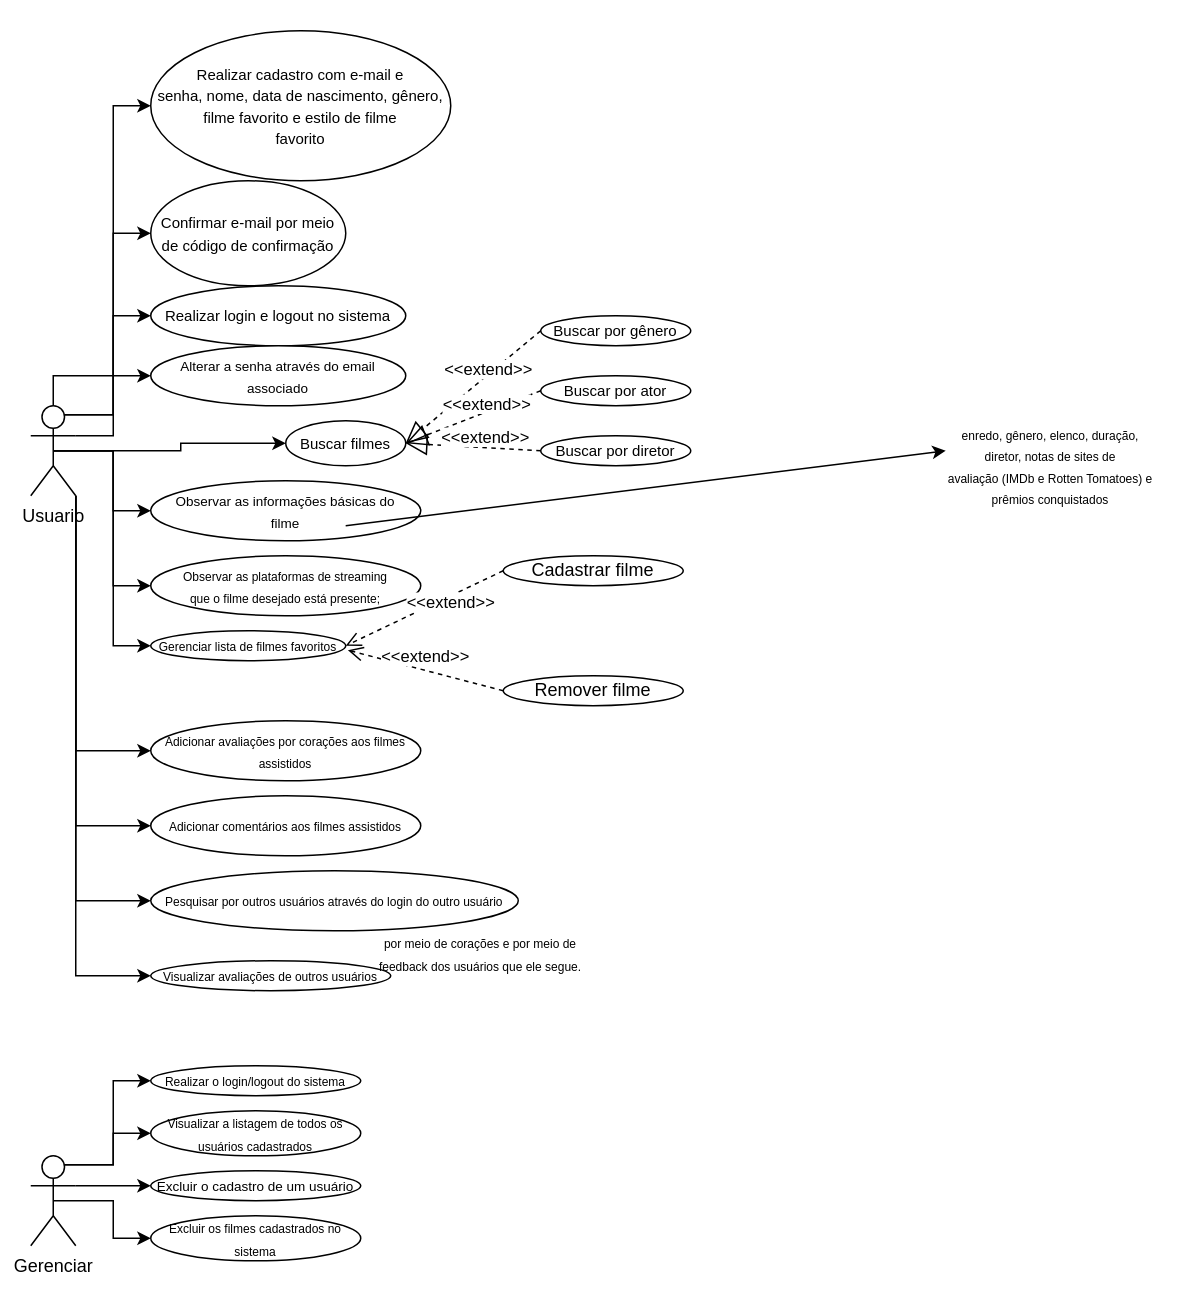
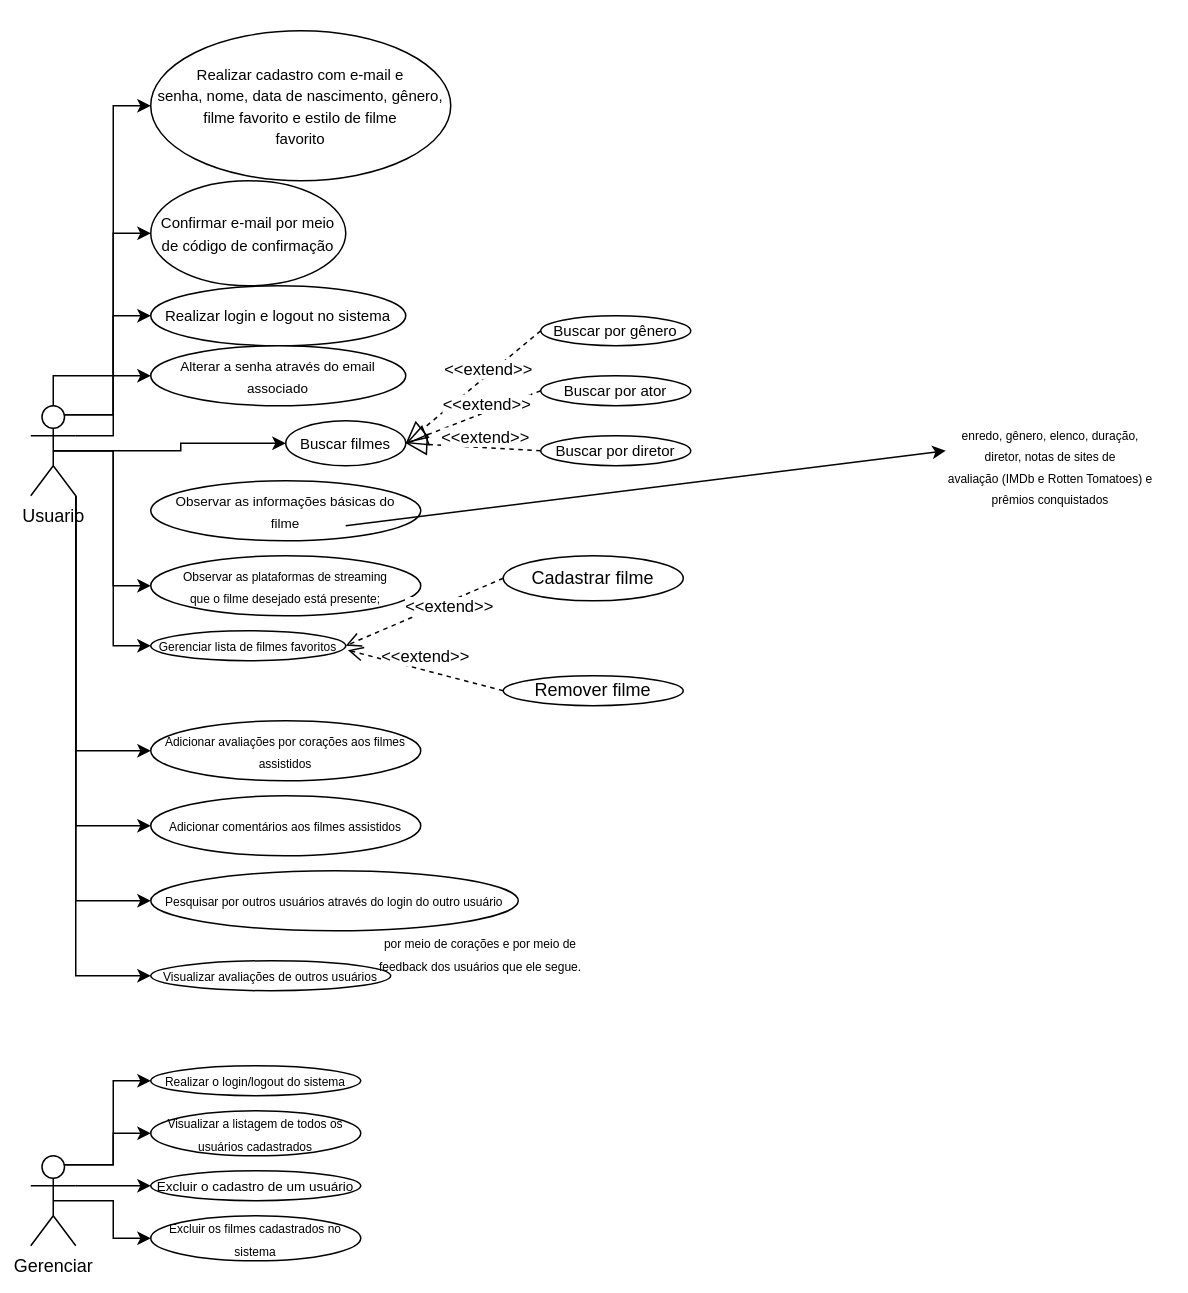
edge "Usuario" -> "Observar as informações básicas do filme": removed
node "Cadastrar filme": size 180x30 -> 180x45
